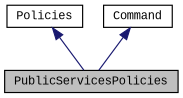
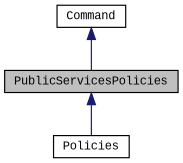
edge "PublicServicesPolicies" -> "Policies": reversed
